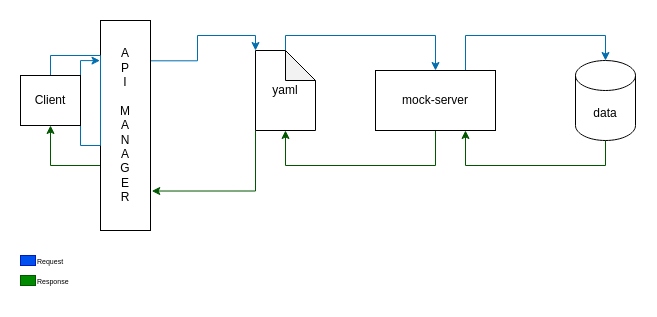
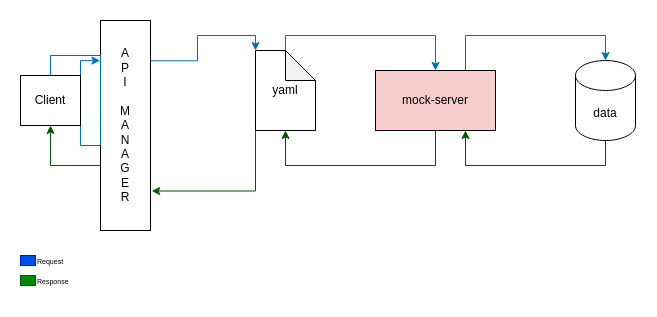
node "mock-server": fillcolor #ffffff -> #f8cecc
